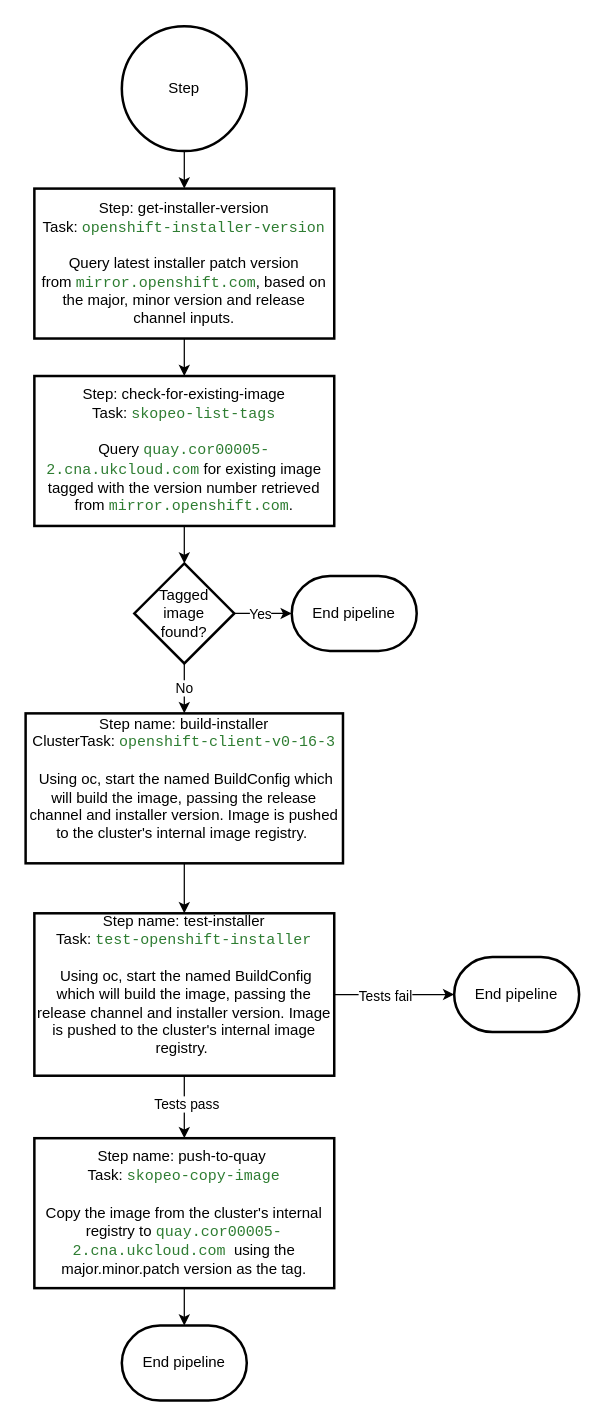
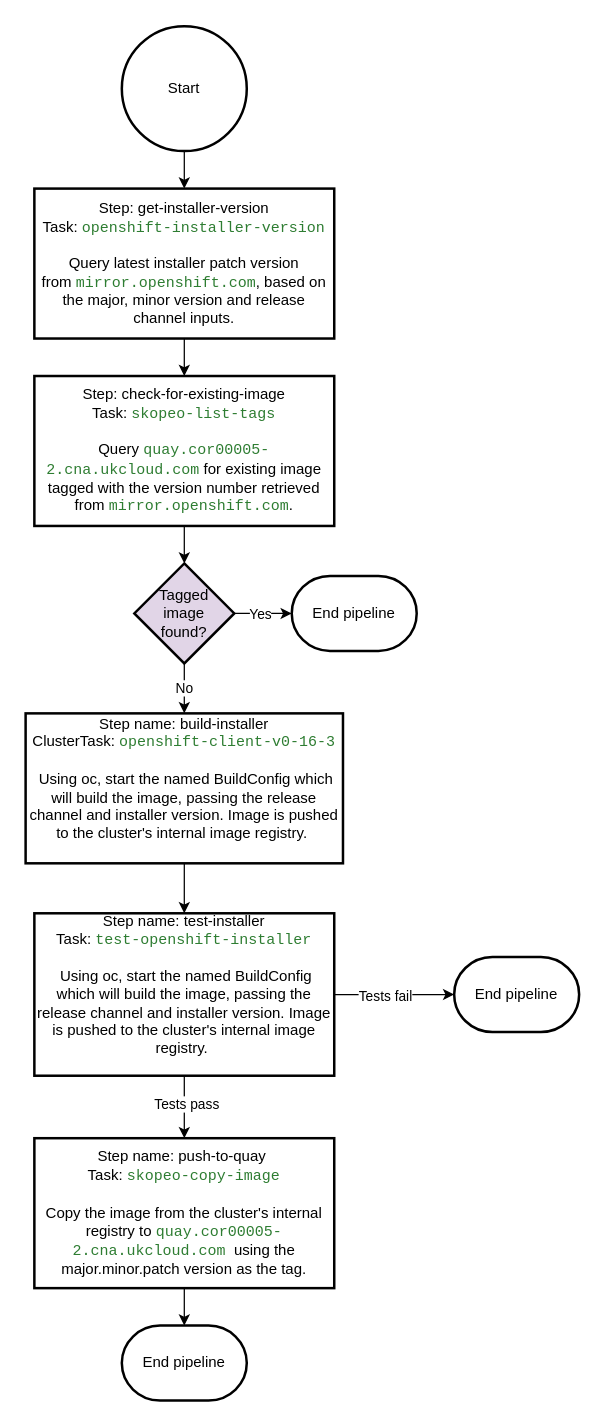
node "Step": label "Step" -> "Start"
node "Tagged image found?": fillcolor #ffffff -> #e1d5e7
